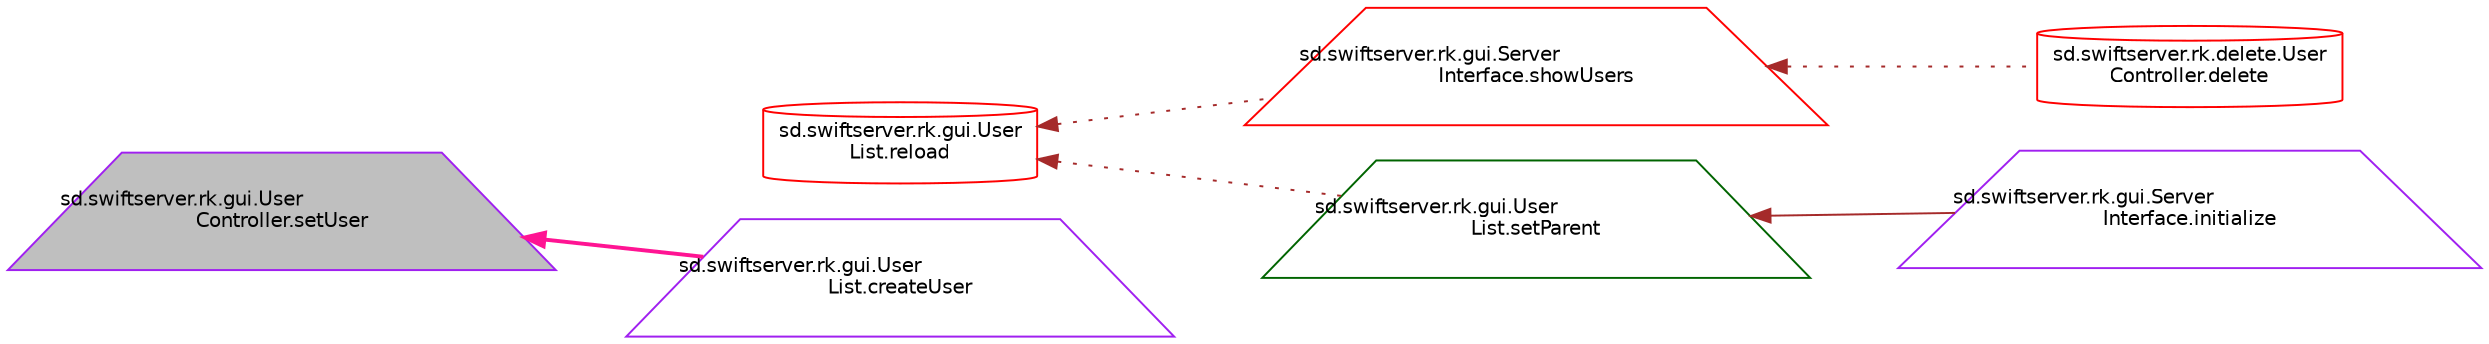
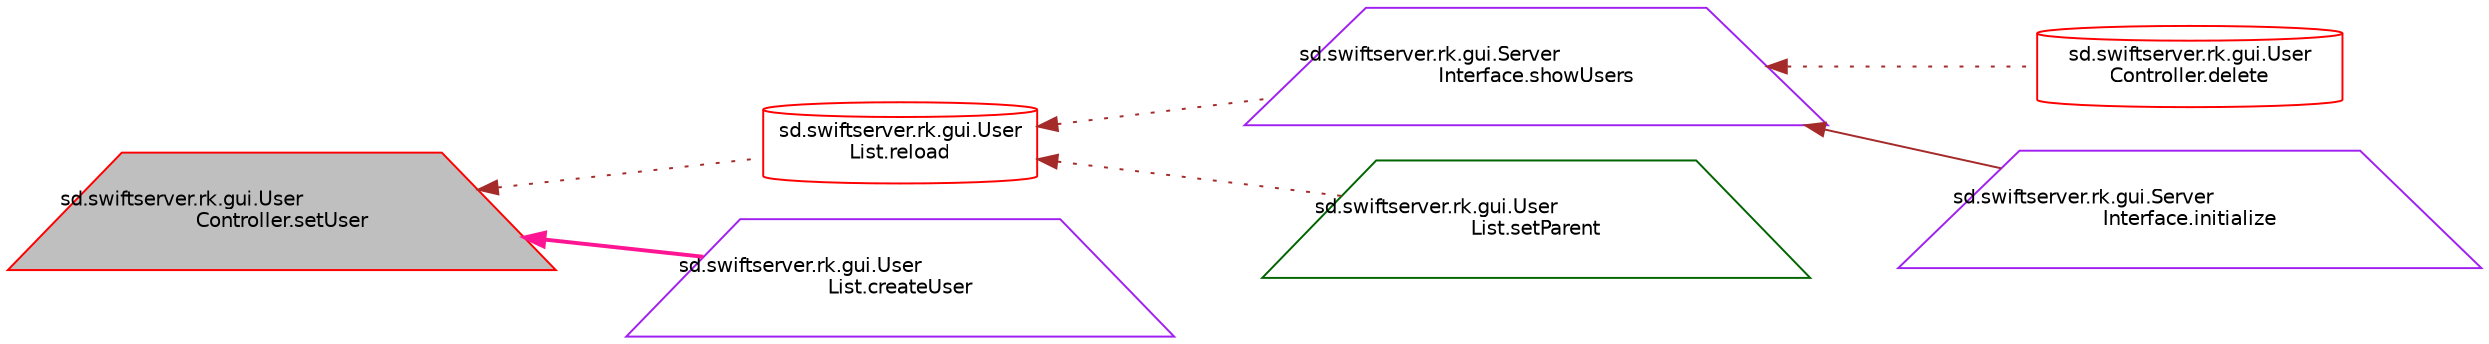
node "sd.swiftserver.rk.gui.Server Interface.showUsers": color red -> purple
node "sd.swiftserver.rk.delete.User Controller.delete": label "sd.swiftserver.rk.delete.User Controller.delete" -> "sd.swiftserver.rk.gui.User Controller.delete"
edge "sd.swiftserver.rk.gui.User List.reload" -> "sd.swiftserver.rk.gui.User Controller.setUser": added
node "sd.swiftserver.rk.gui.User Controller.setUser": color purple -> red
edge "sd.swiftserver.rk.gui.Server Interface.initialize" -> "sd.swiftserver.rk.gui.User List.setParent": now "sd.swiftserver.rk.gui.Server Interface.initialize" -> "sd.swiftserver.rk.gui.Server Interface.showUsers"
